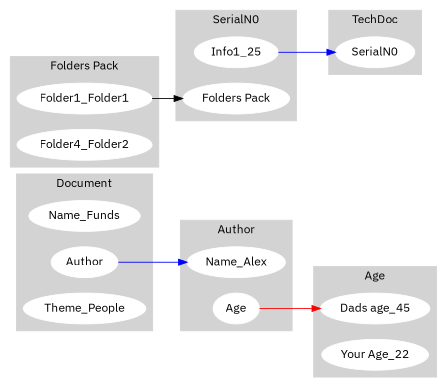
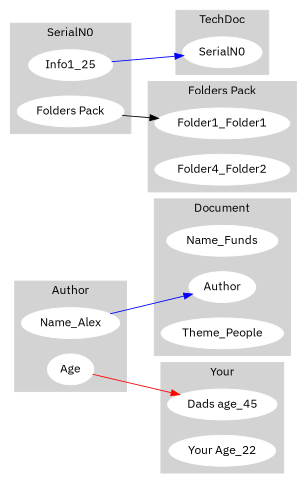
edge "Folder1_Folder1" -> "Folders Pack": reversed
edge "Author" -> "Name_Alex": reversed
cluster "Age": label "Age" -> "Your"
